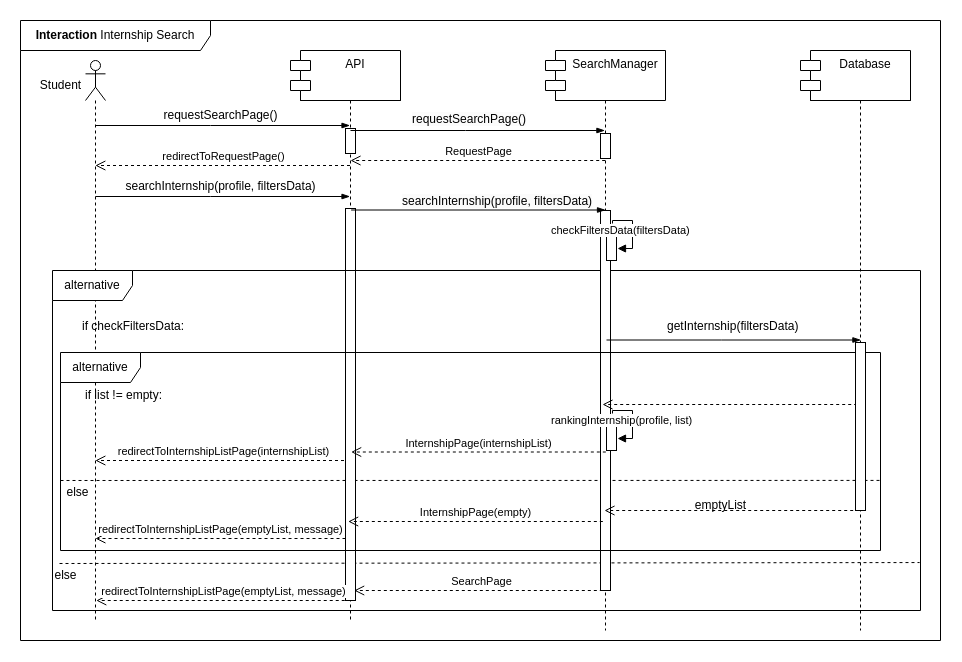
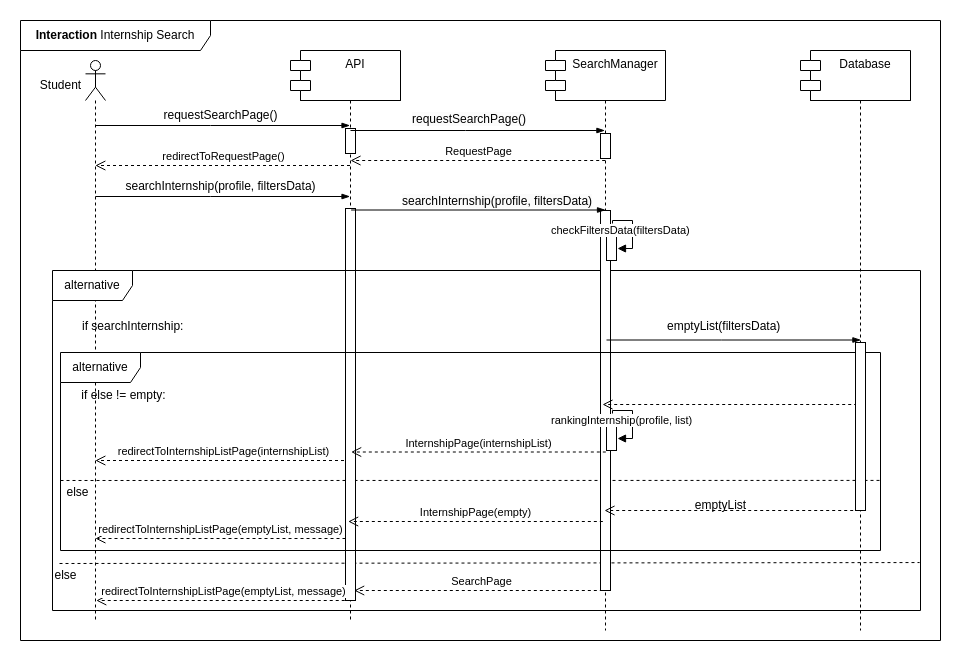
node "if checkFiltersData:": label "if checkFiltersData:" -> "if searchInternship:"
node "getInternship(filtersData)": label "getInternship(filtersData)" -> "emptyList(filtersData)"
node "if list != empty:": label "if list != empty:" -> "if else != empty:"
